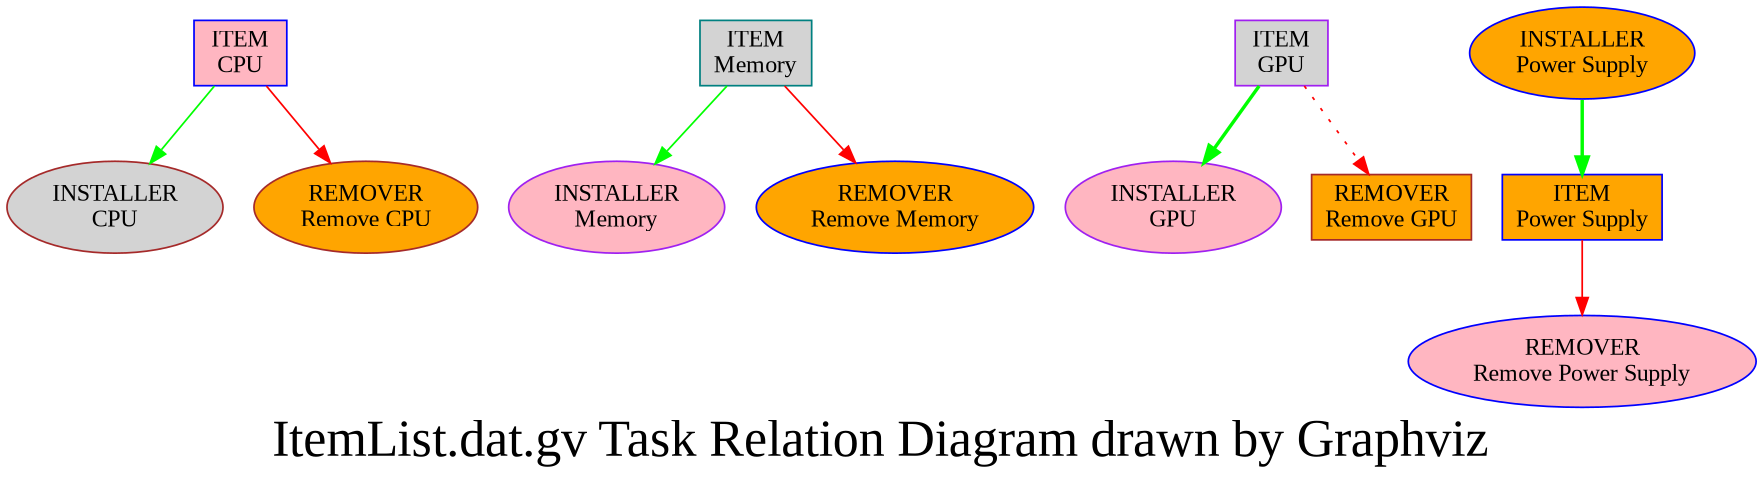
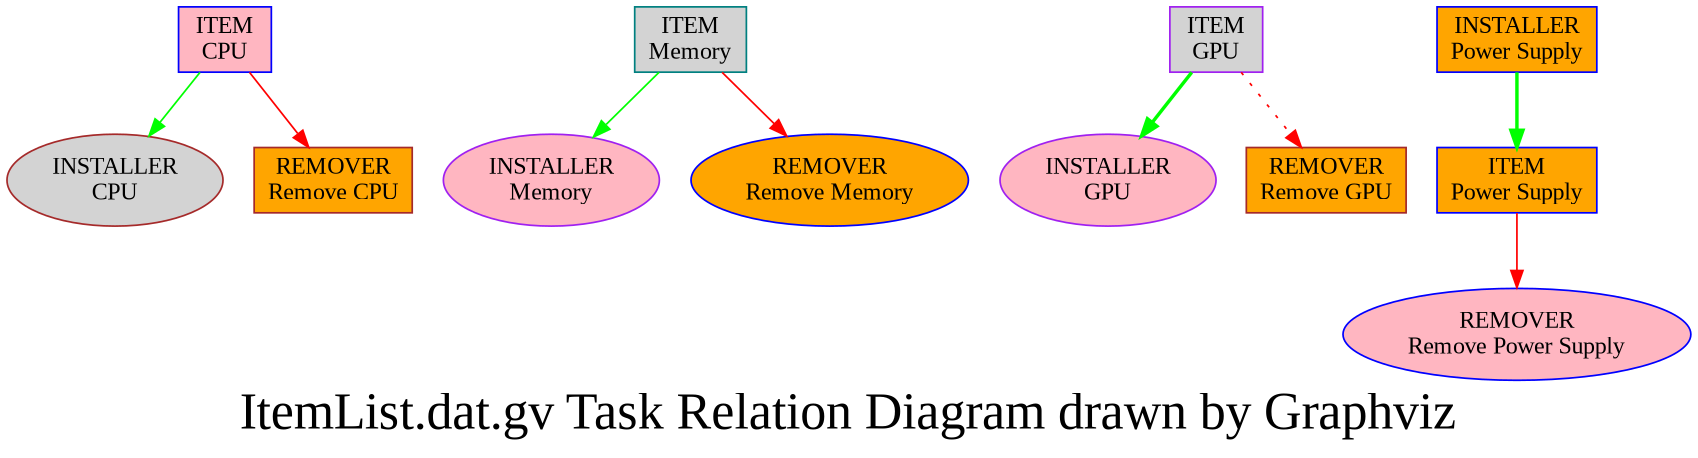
node "INSTALLER Power Supply": shape ellipse -> box
node "REMOVER Remove CPU": shape ellipse -> box
